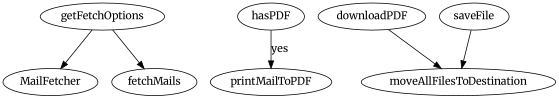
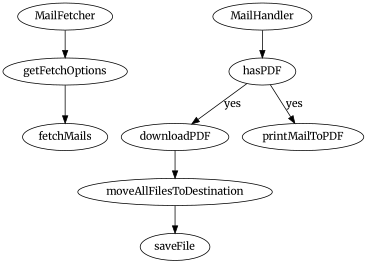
node "MailHandler": added
edge "getFetchOptions" -> "MailFetcher": reversed
edge "saveFile" -> "moveAllFilesToDestination": reversed
edge "hasPDF" -> "downloadPDF": added, label "yes"
